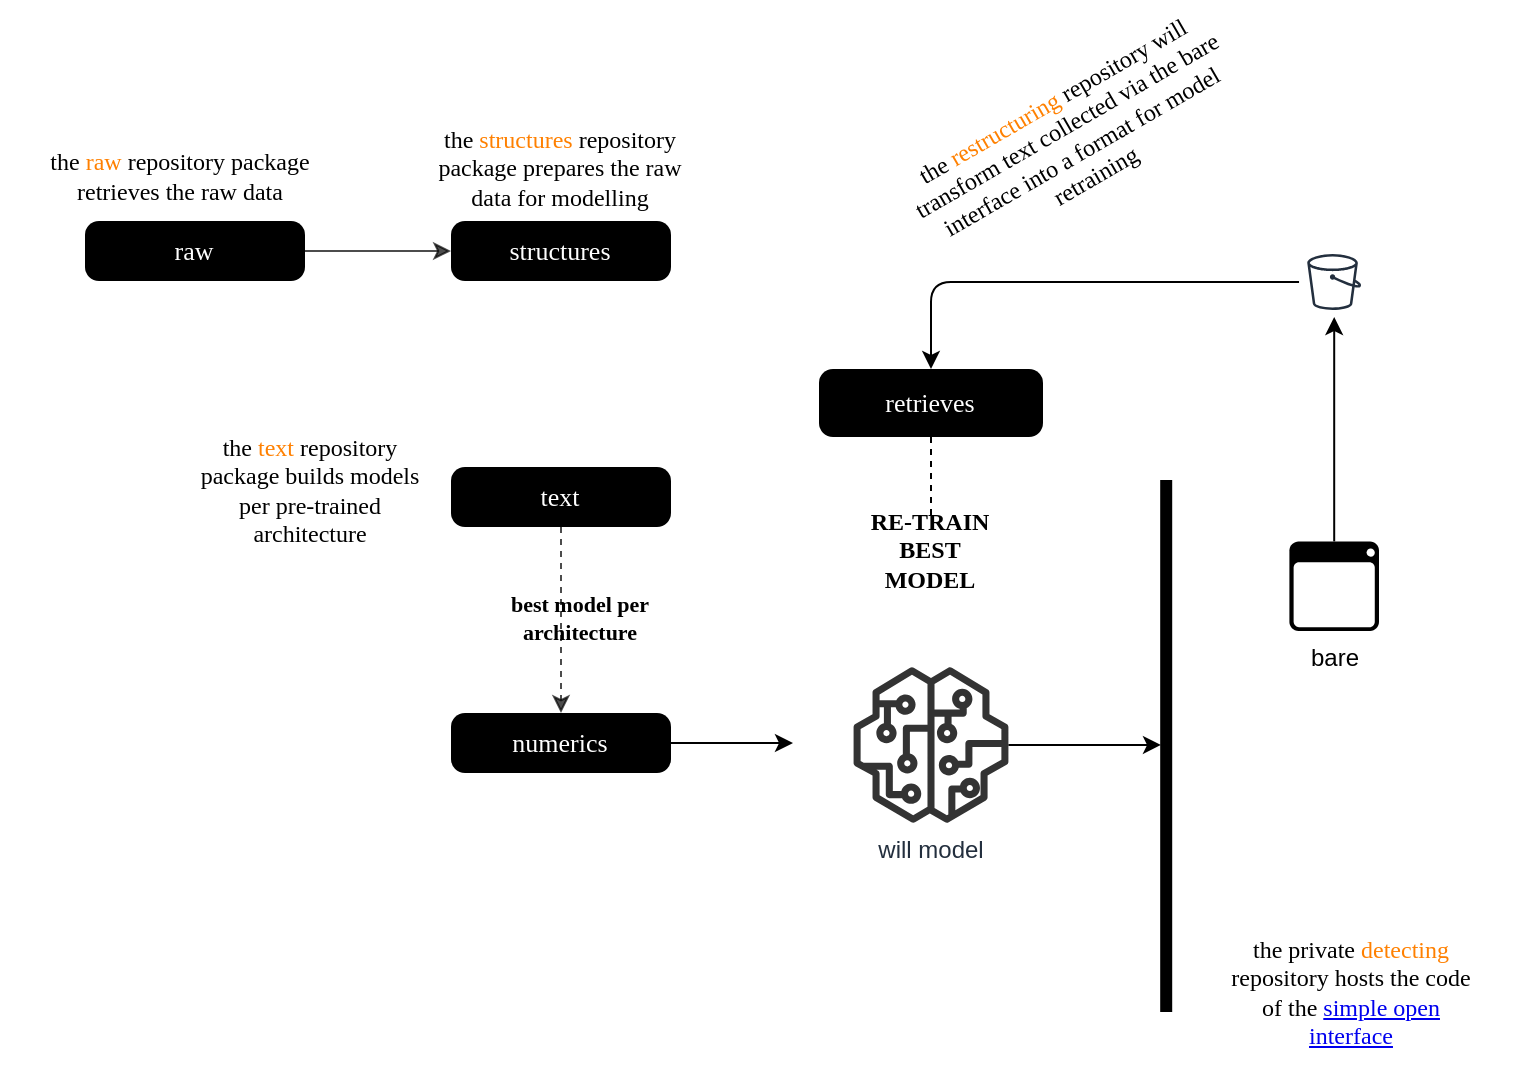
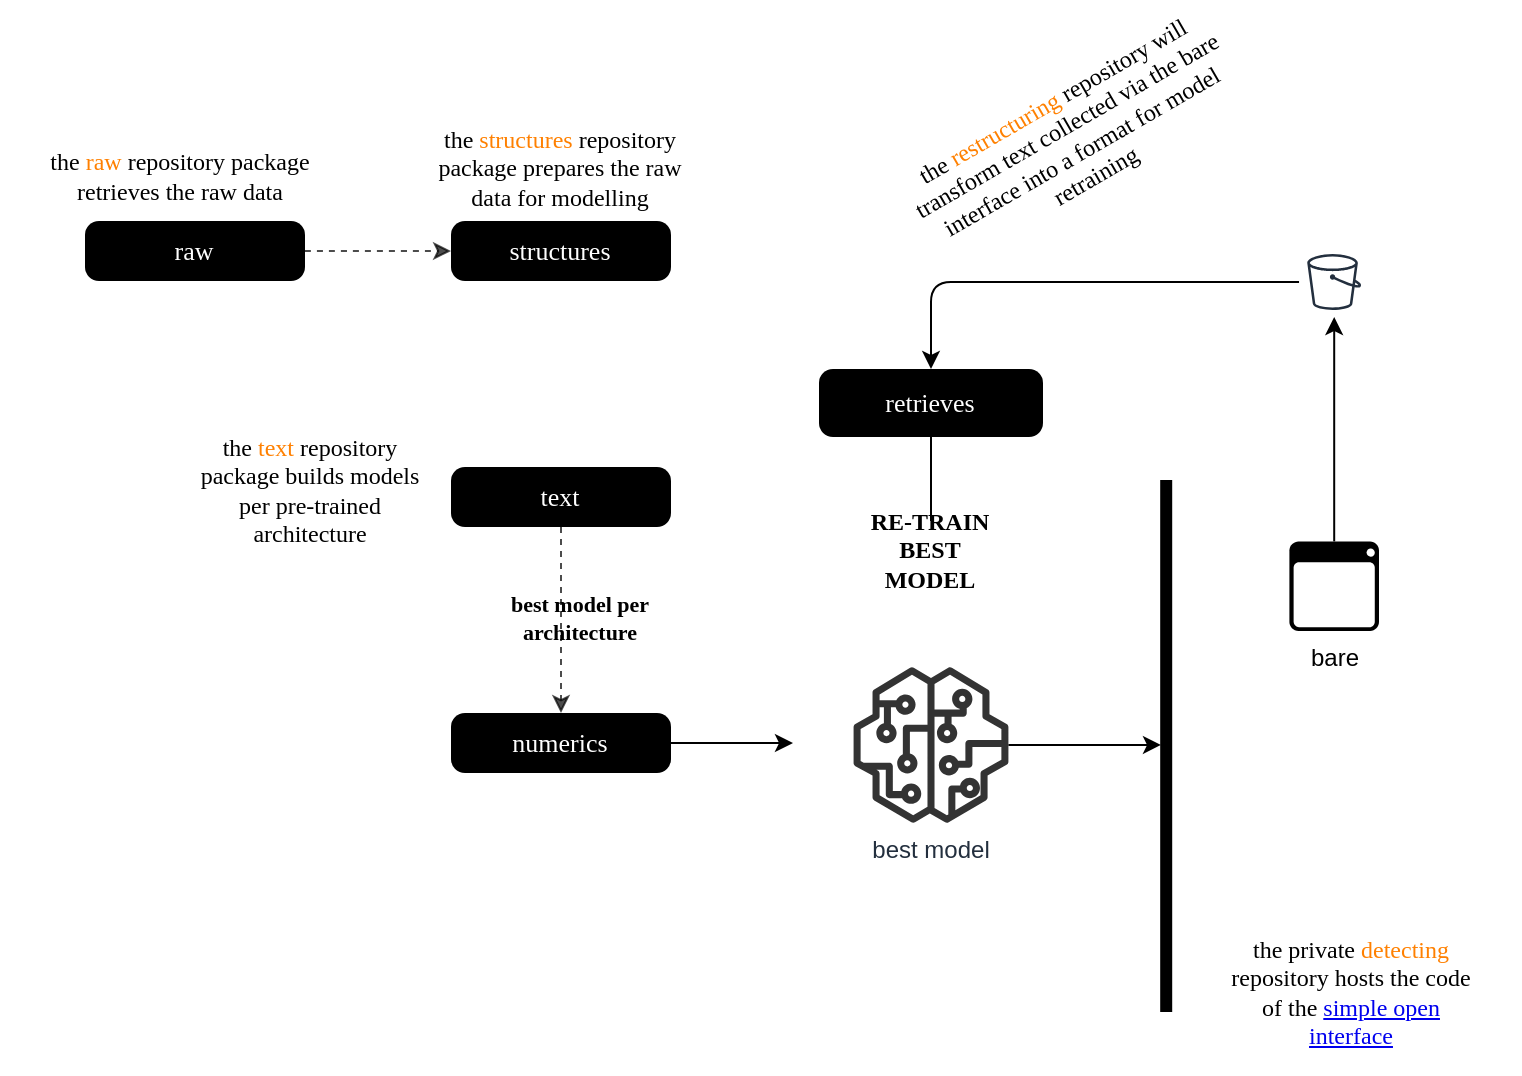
edge "raw" -> "structures": style solid -> dashed
edge "retrieves" -- "RE-TRAIN BEST MODEL": style dashed -> solid
node "will model": label "will model" -> "best model"
